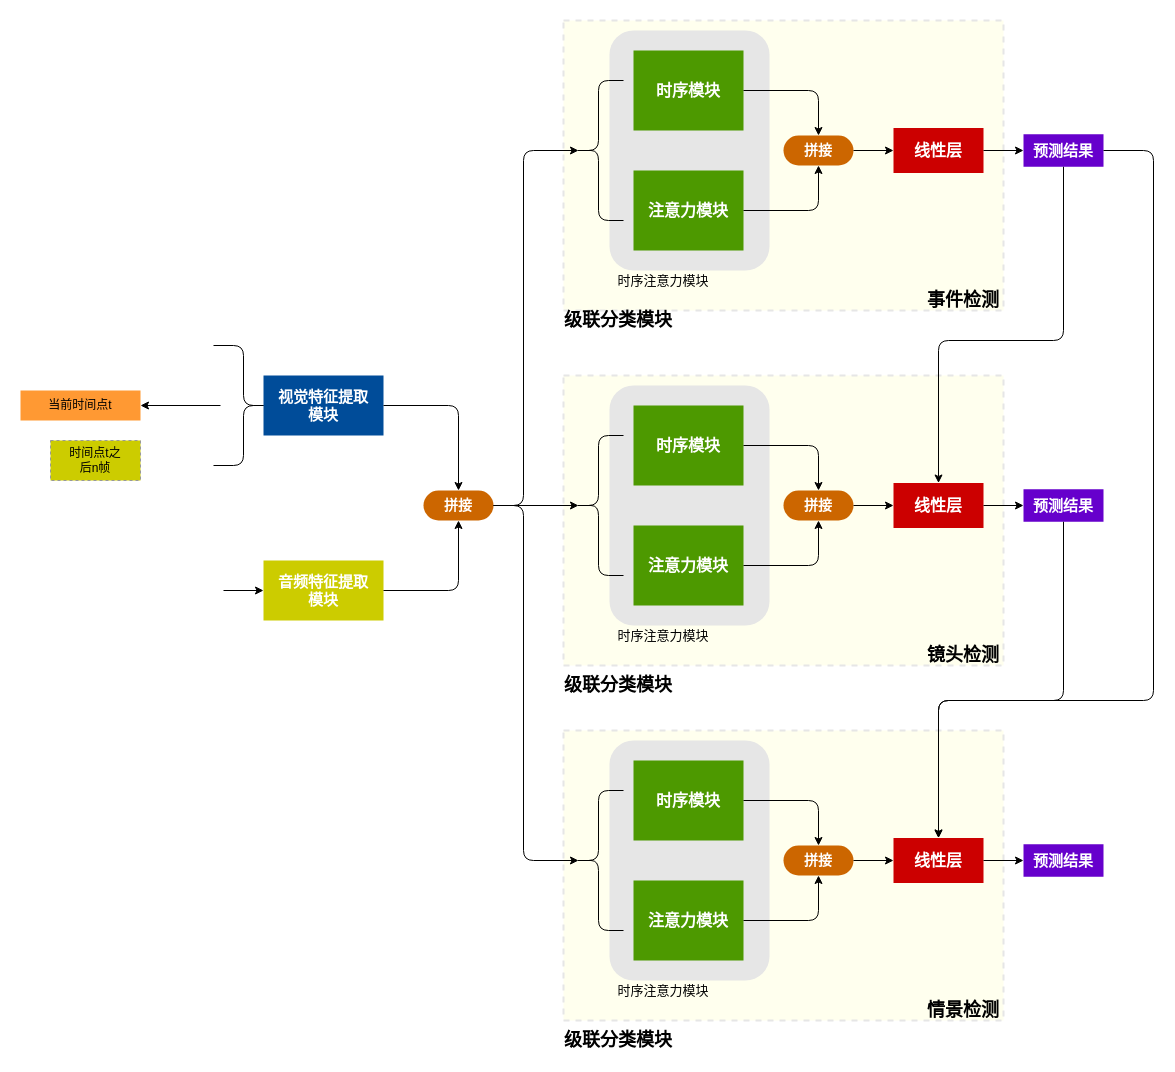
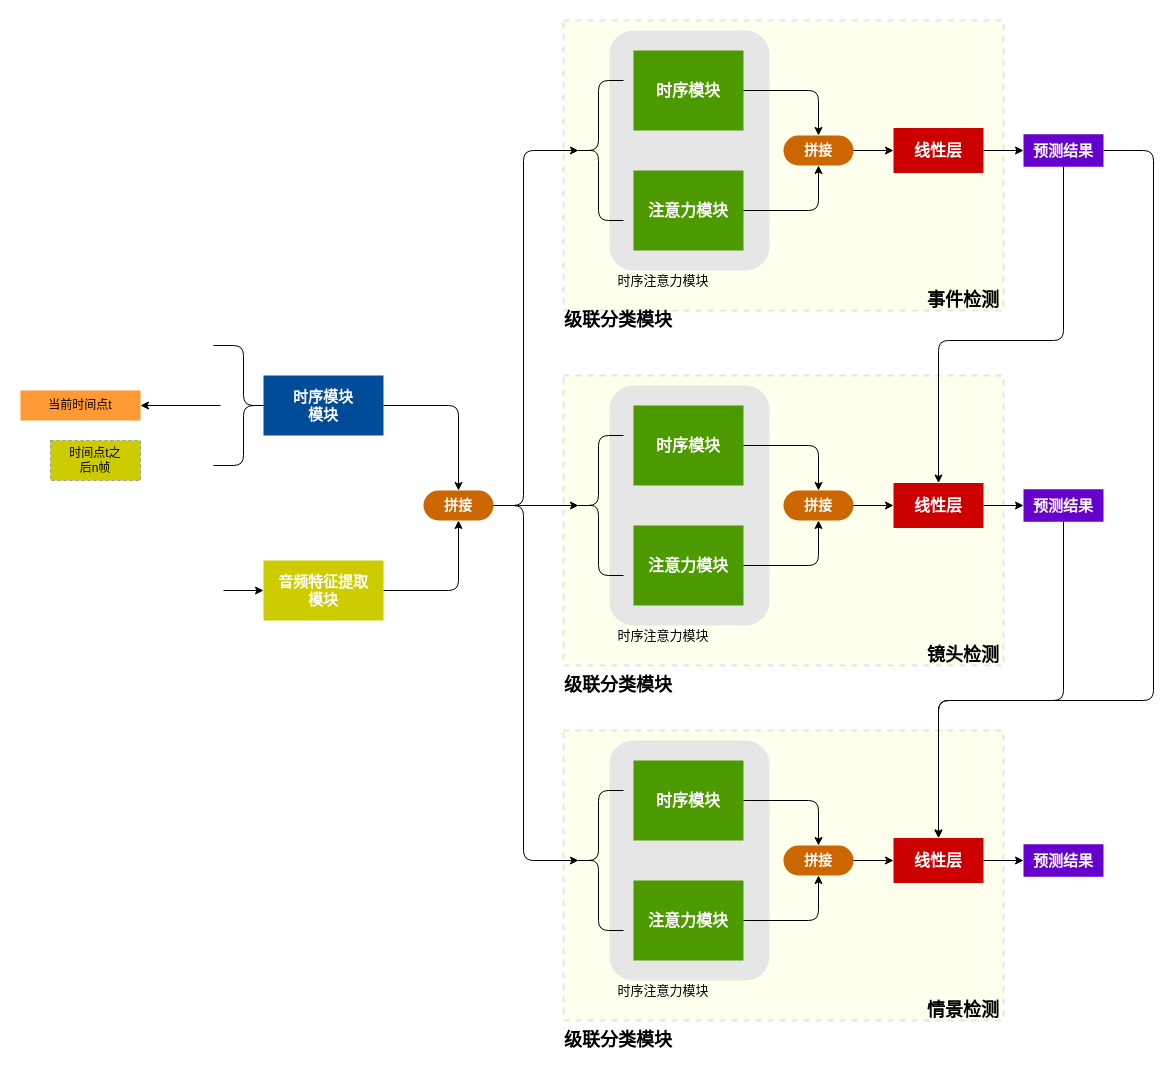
node "视觉特征提取 模块": label "视觉特征提取 模块" -> "时序模块 模块"
